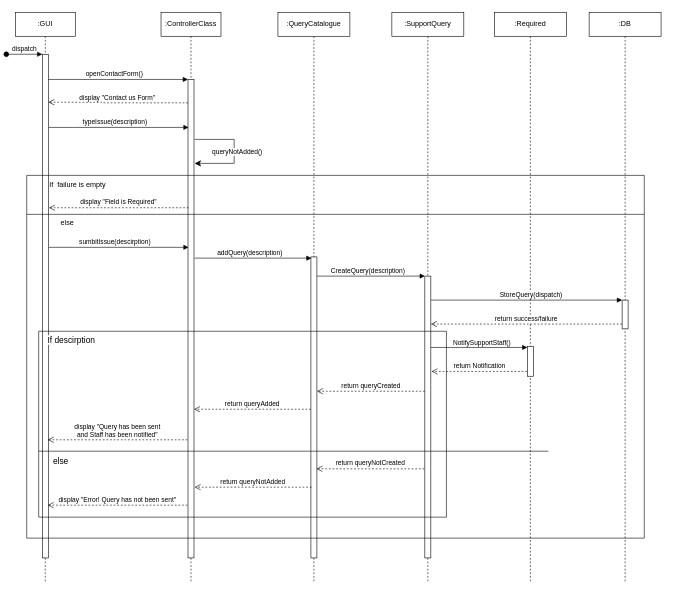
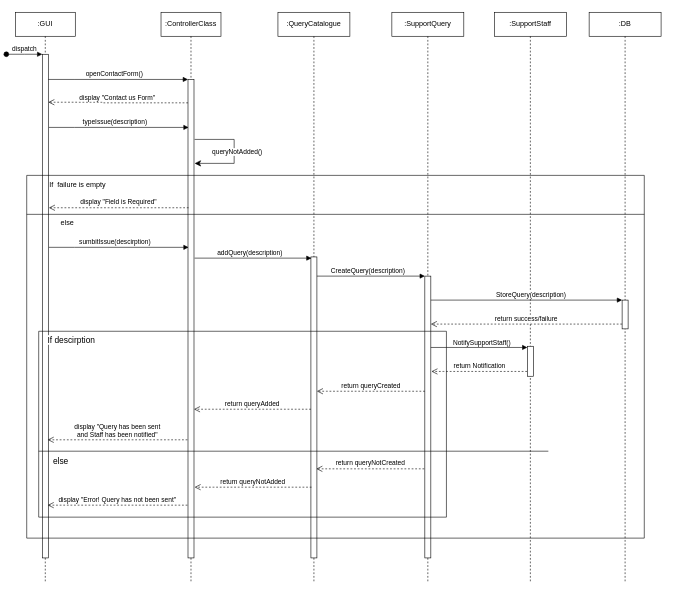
node ":Required": label ":Required" -> ":SupportStaff"
node "StoreQuery(dispatch)": label "StoreQuery(dispatch)" -> "StoreQuery(description)"
